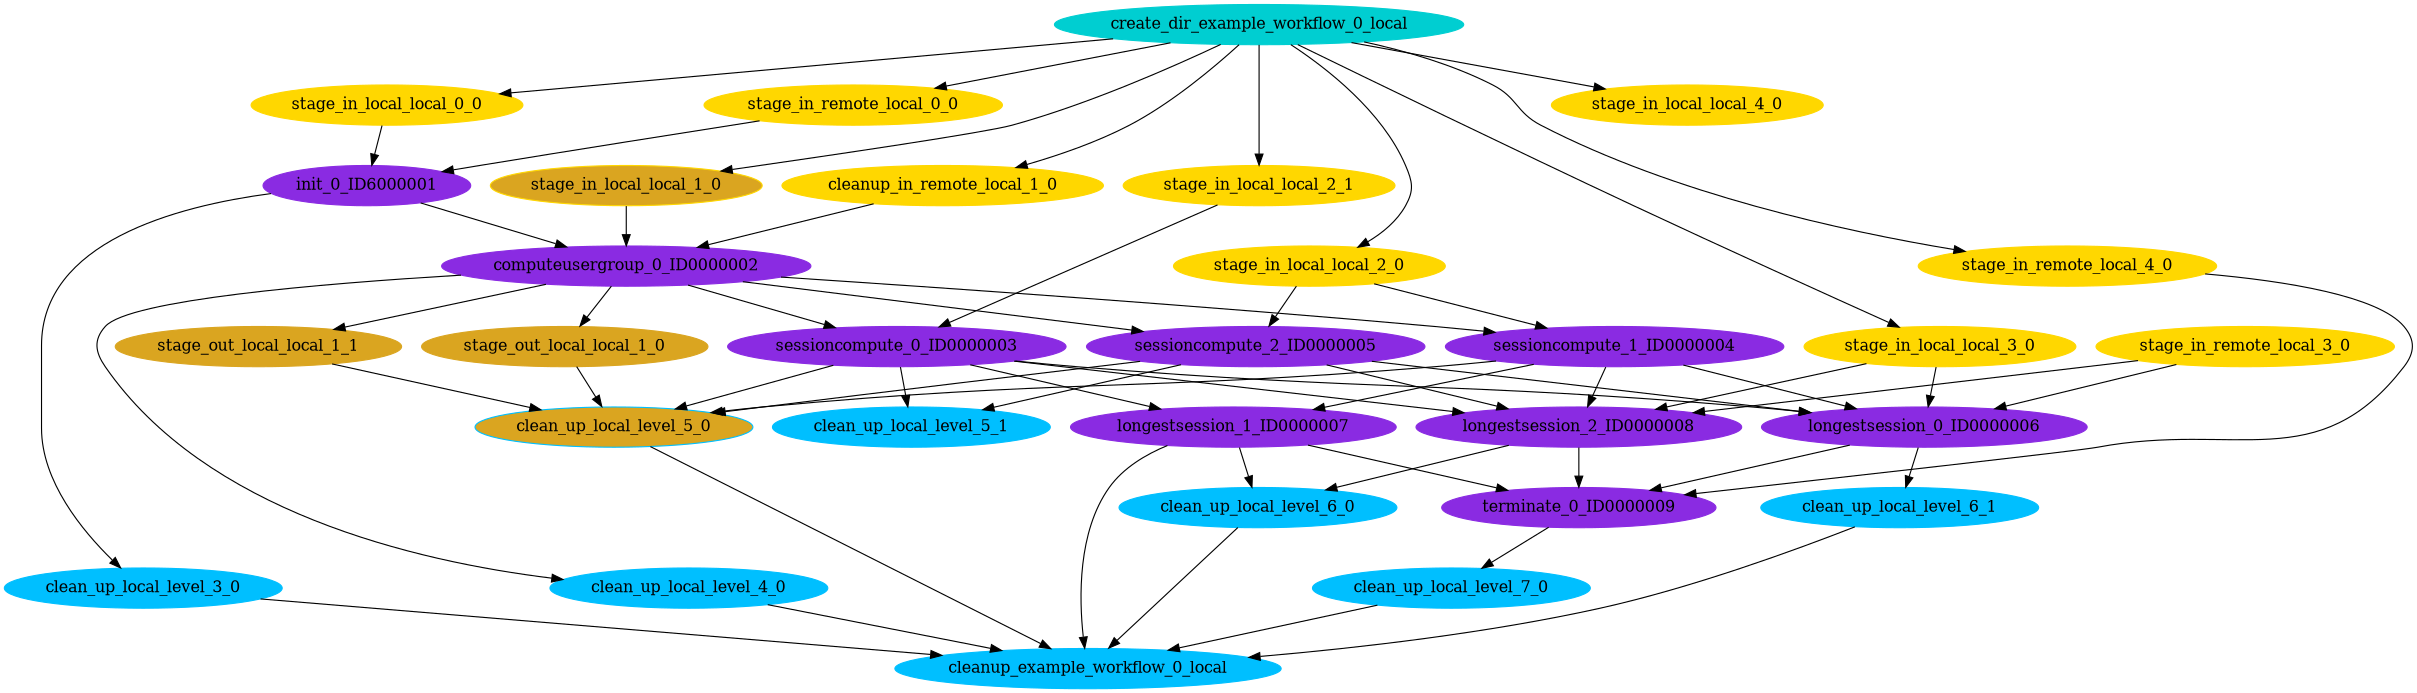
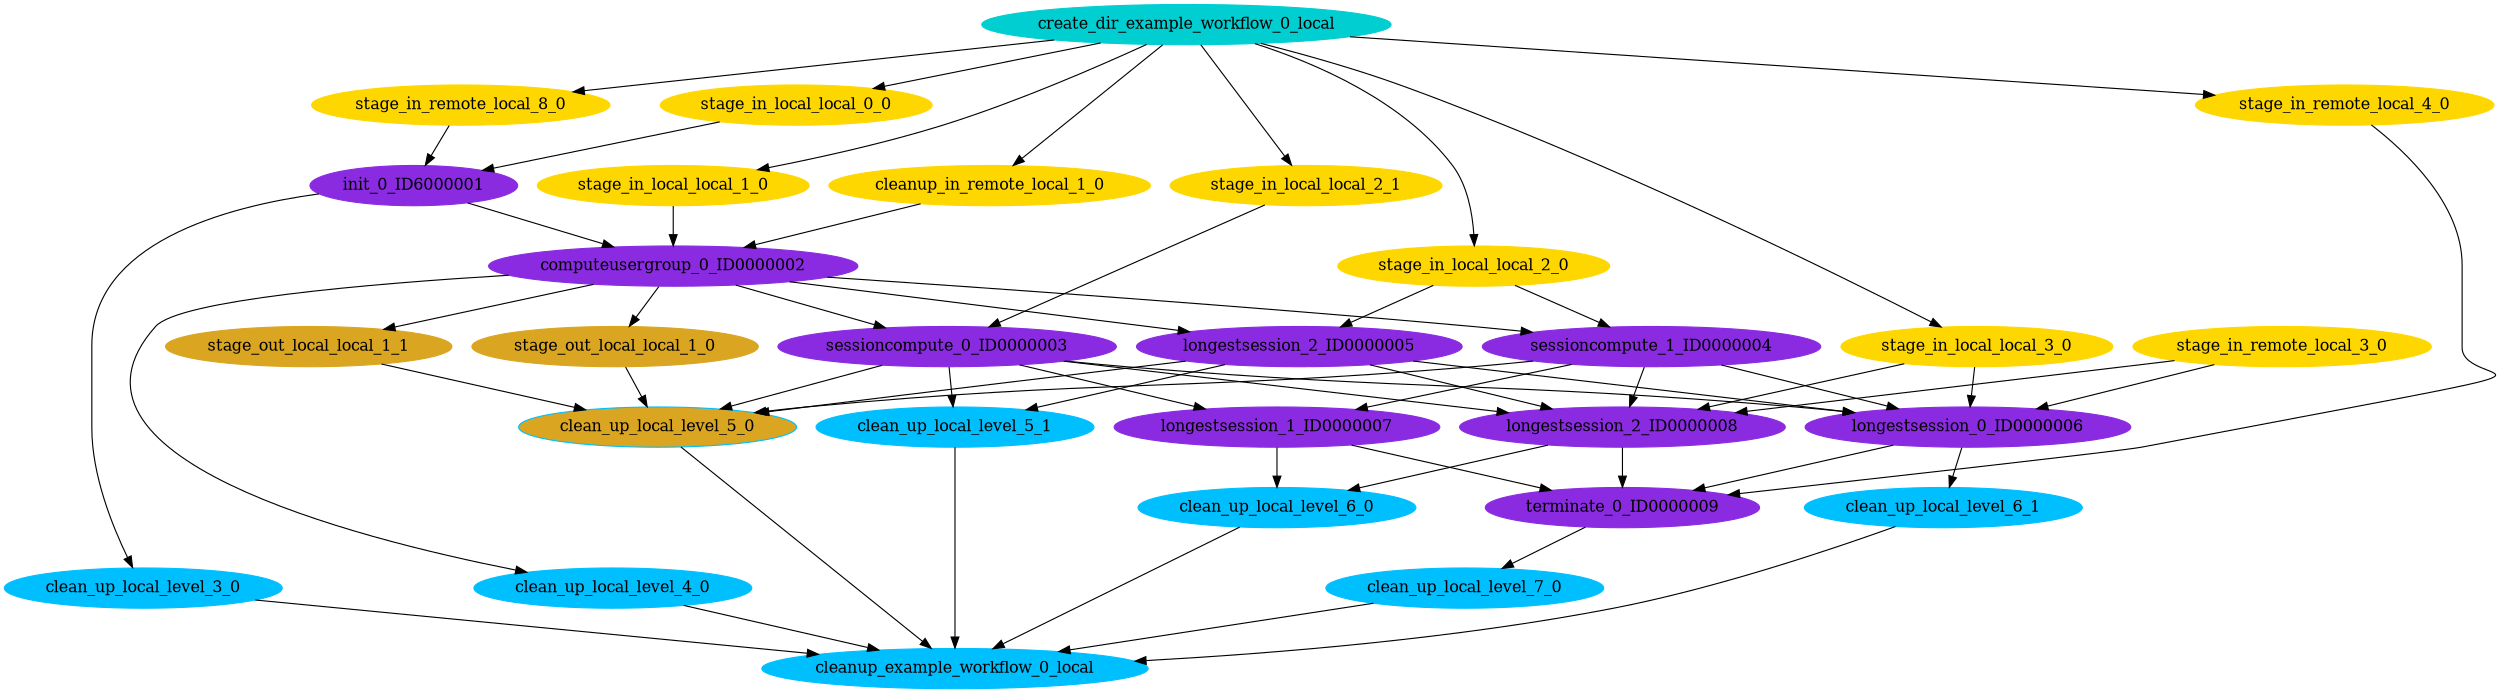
node "stage_in_remote_local_0_0": label "stage_in_remote_local_0_0" -> "stage_in_remote_local_8_0"
node "stage_in_local_local_4_0": removed
node "stage_in_local_local_1_0": fillcolor goldenrod -> gold
node "sessioncompute_2_ID0000005": label "sessioncompute_2_ID0000005" -> "longestsession_2_ID0000005"
edge "longestsession_1_ID0000007" -> "cleanup_example_workflow_0_local": now "clean_up_local_level_5_1" -> "cleanup_example_workflow_0_local"
